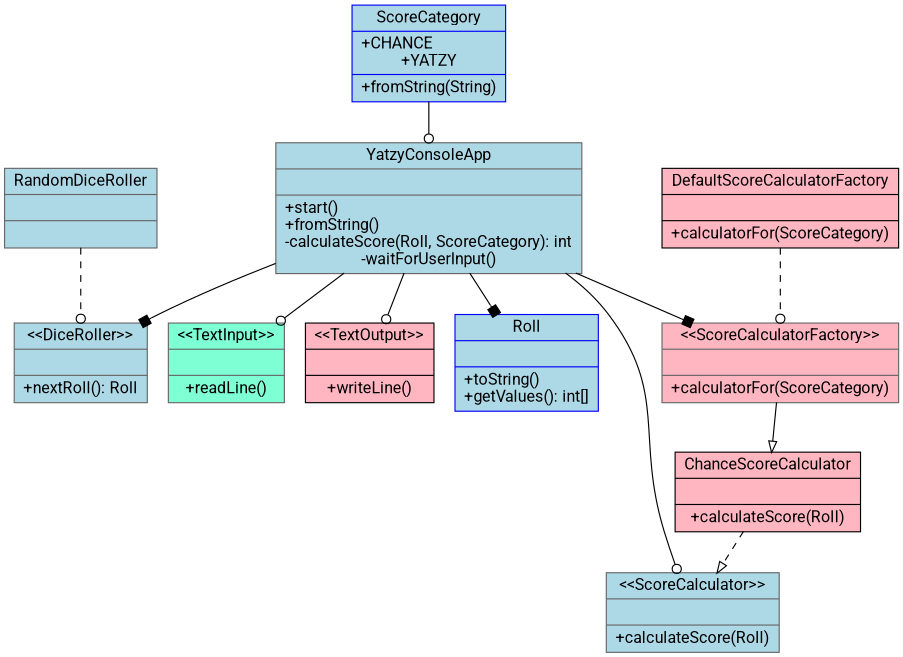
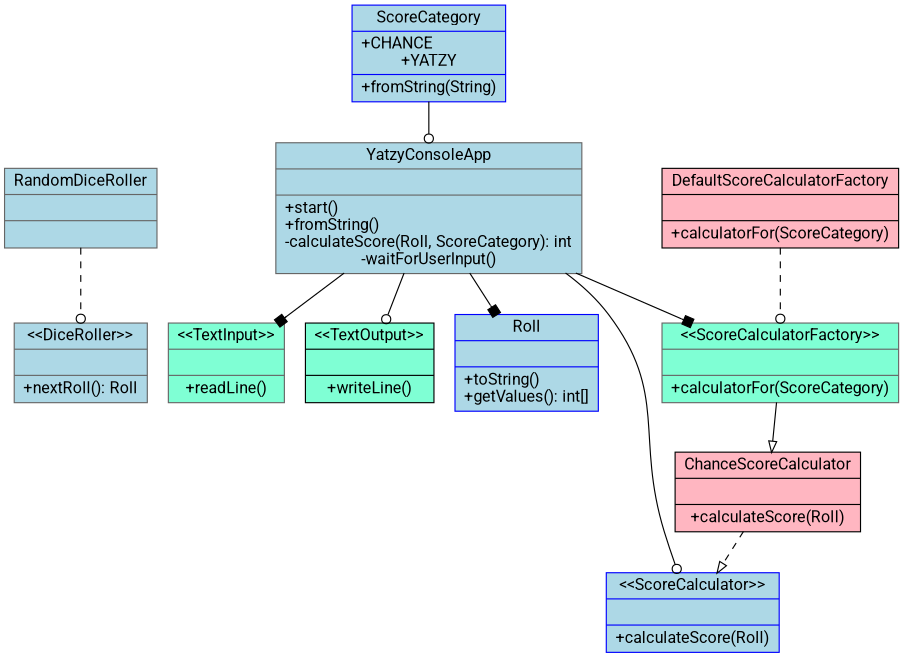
edge "YatzyConsoleApp" -> "+nextRoll(): Roll": removed
edge "YatzyConsoleApp" -> "+readLine()": arrowhead odot -> box
node "+writeLine()": fillcolor lightpink -> aquamarine
node "+calculatorFor(ScoreCategory)": fillcolor lightpink -> aquamarine
node "+calculateScore(Roll)": color gray40 -> blue
